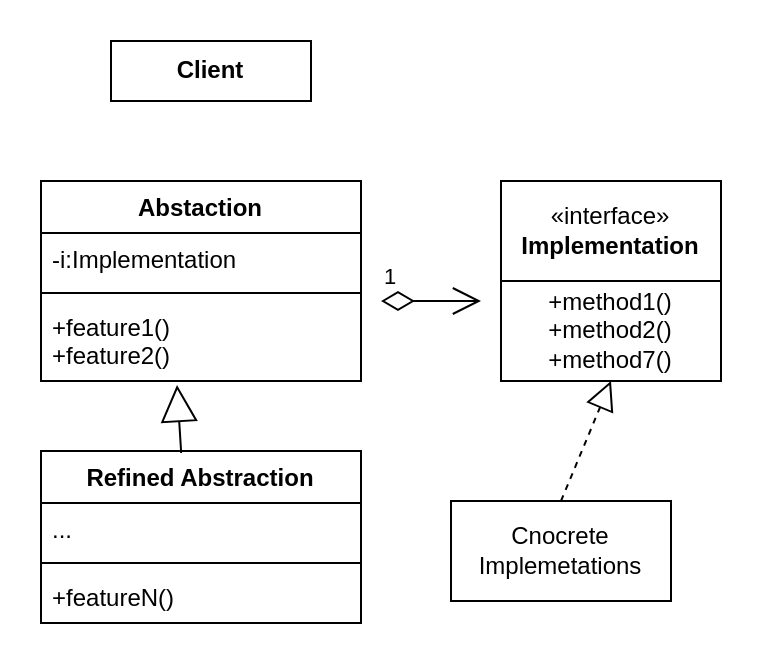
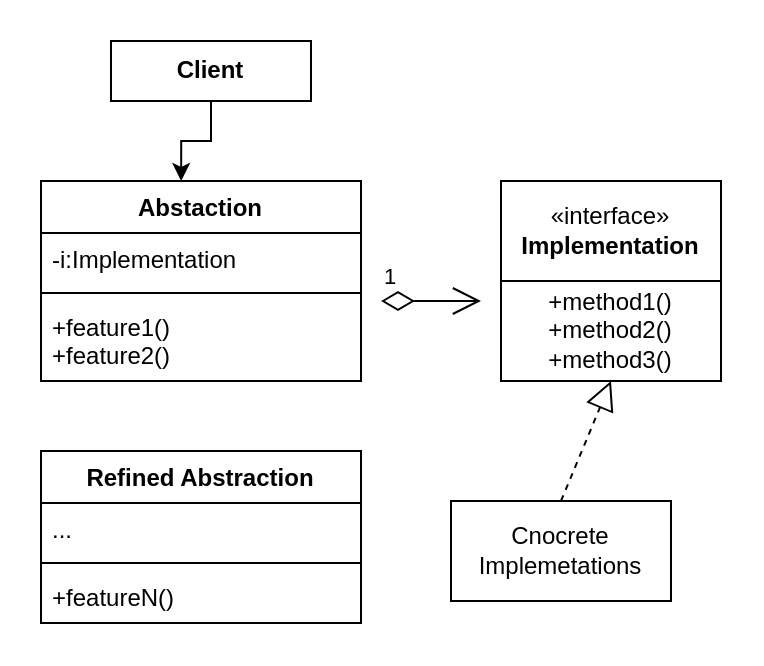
edge "Client" -> "Abstaction": added
node "+method1() +method2() +method7()": label "+method1() +method2() +method7()" -> "+method1() +method2() +method3()"
edge "Refined Abstraction" -> "+feature1() +feature2()": removed
